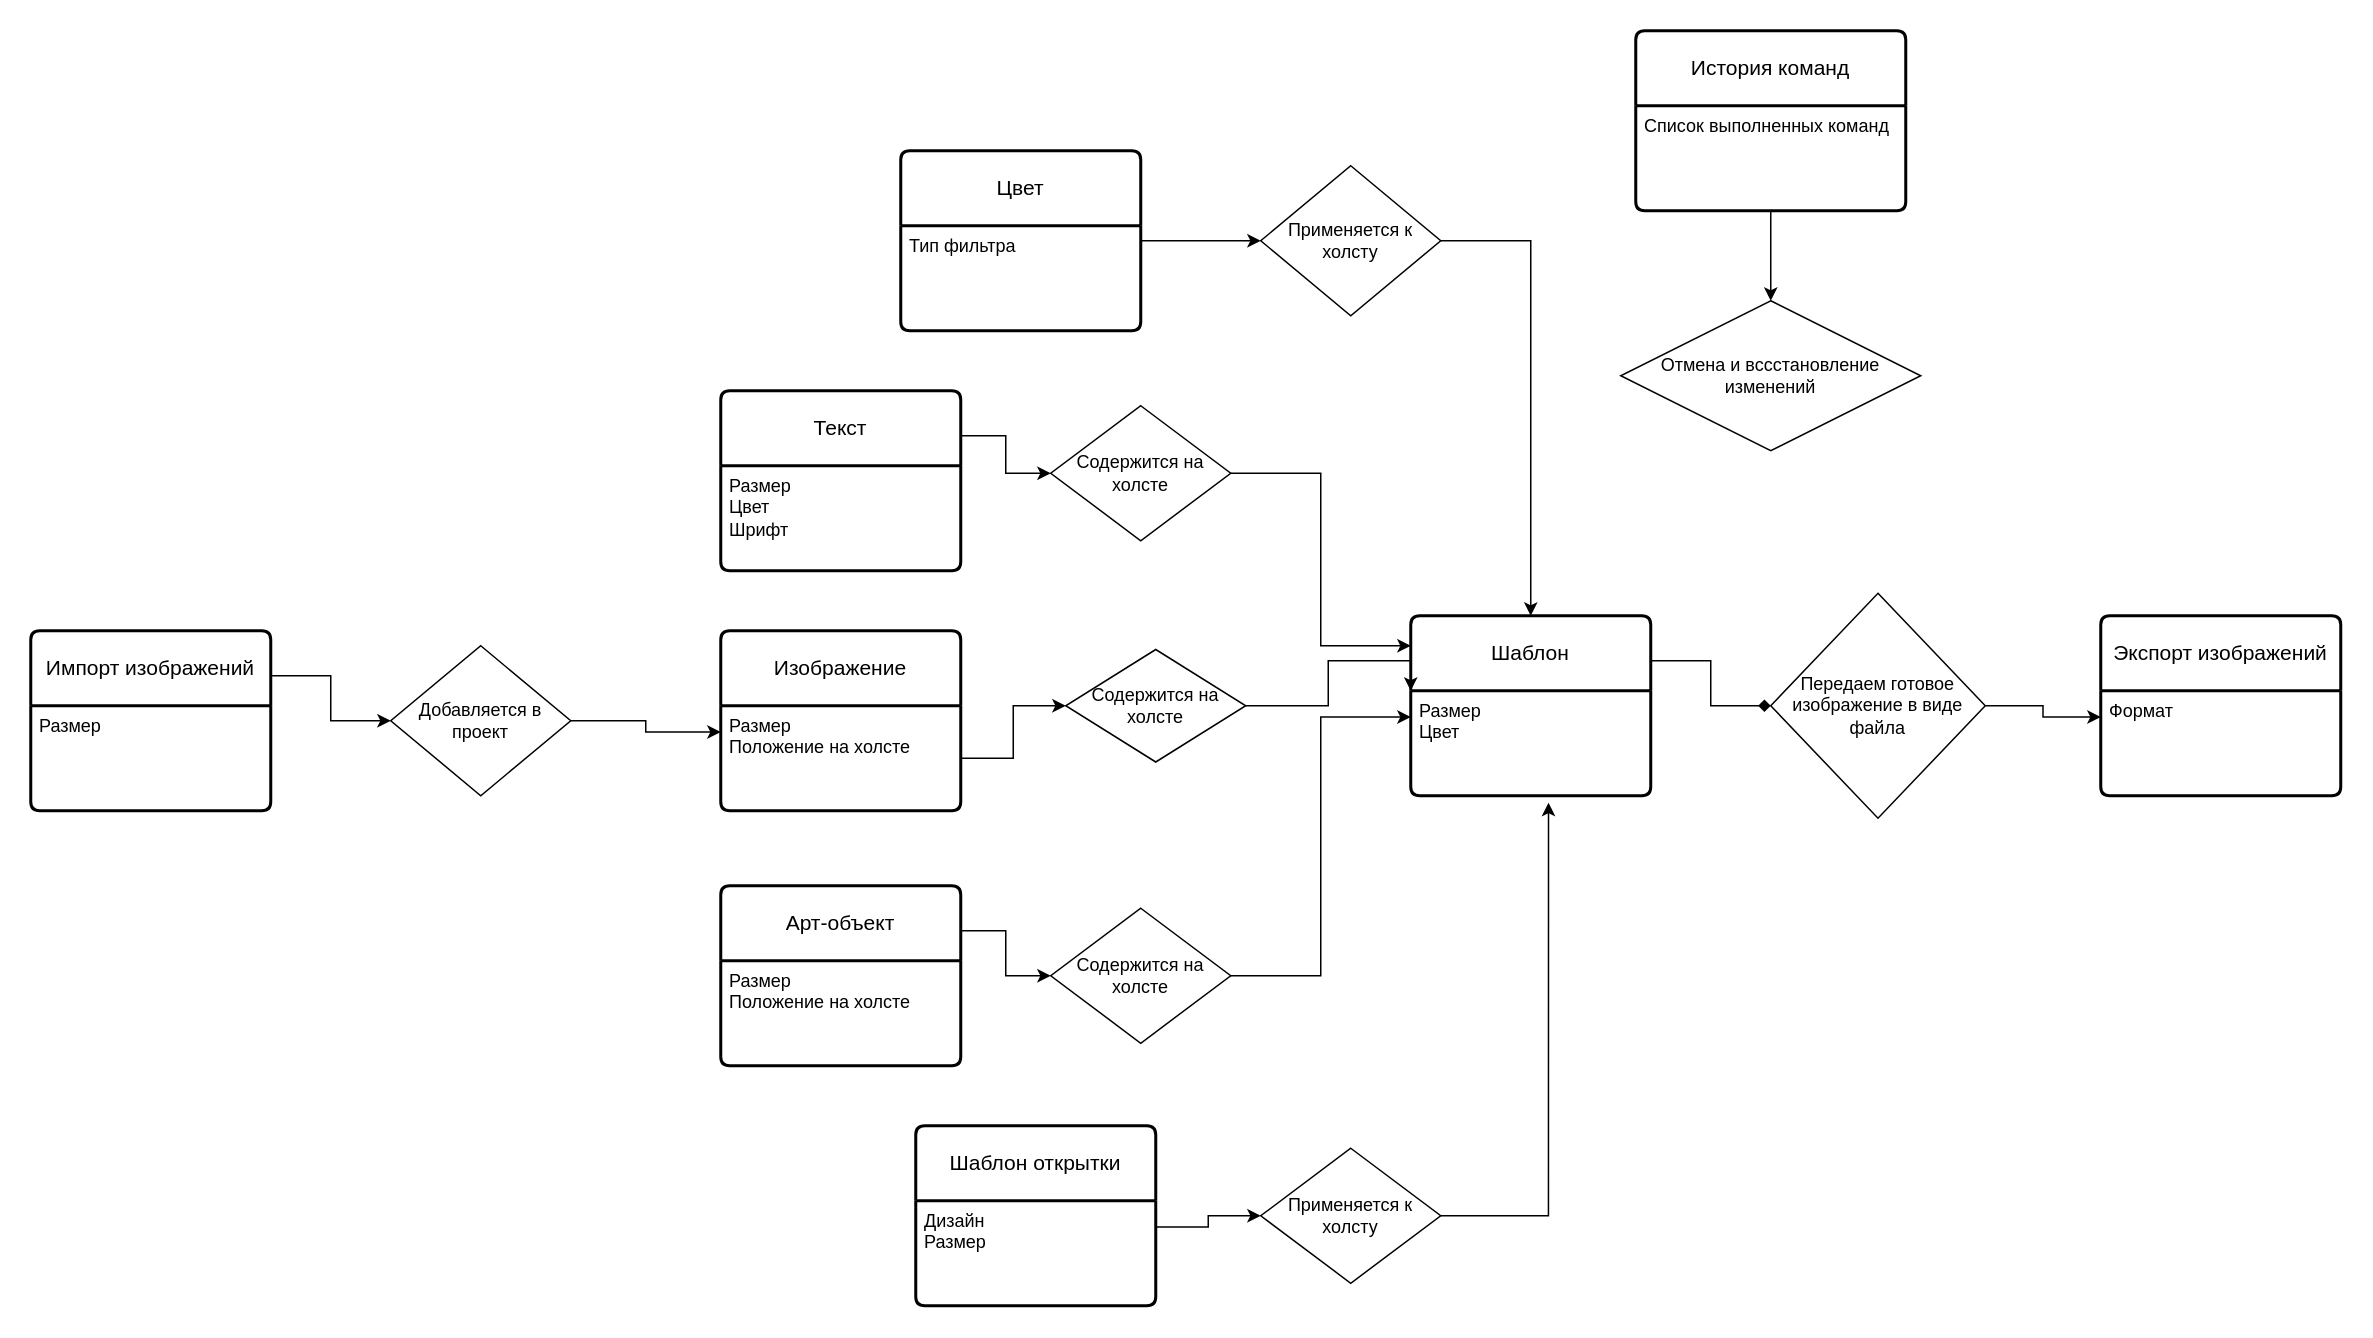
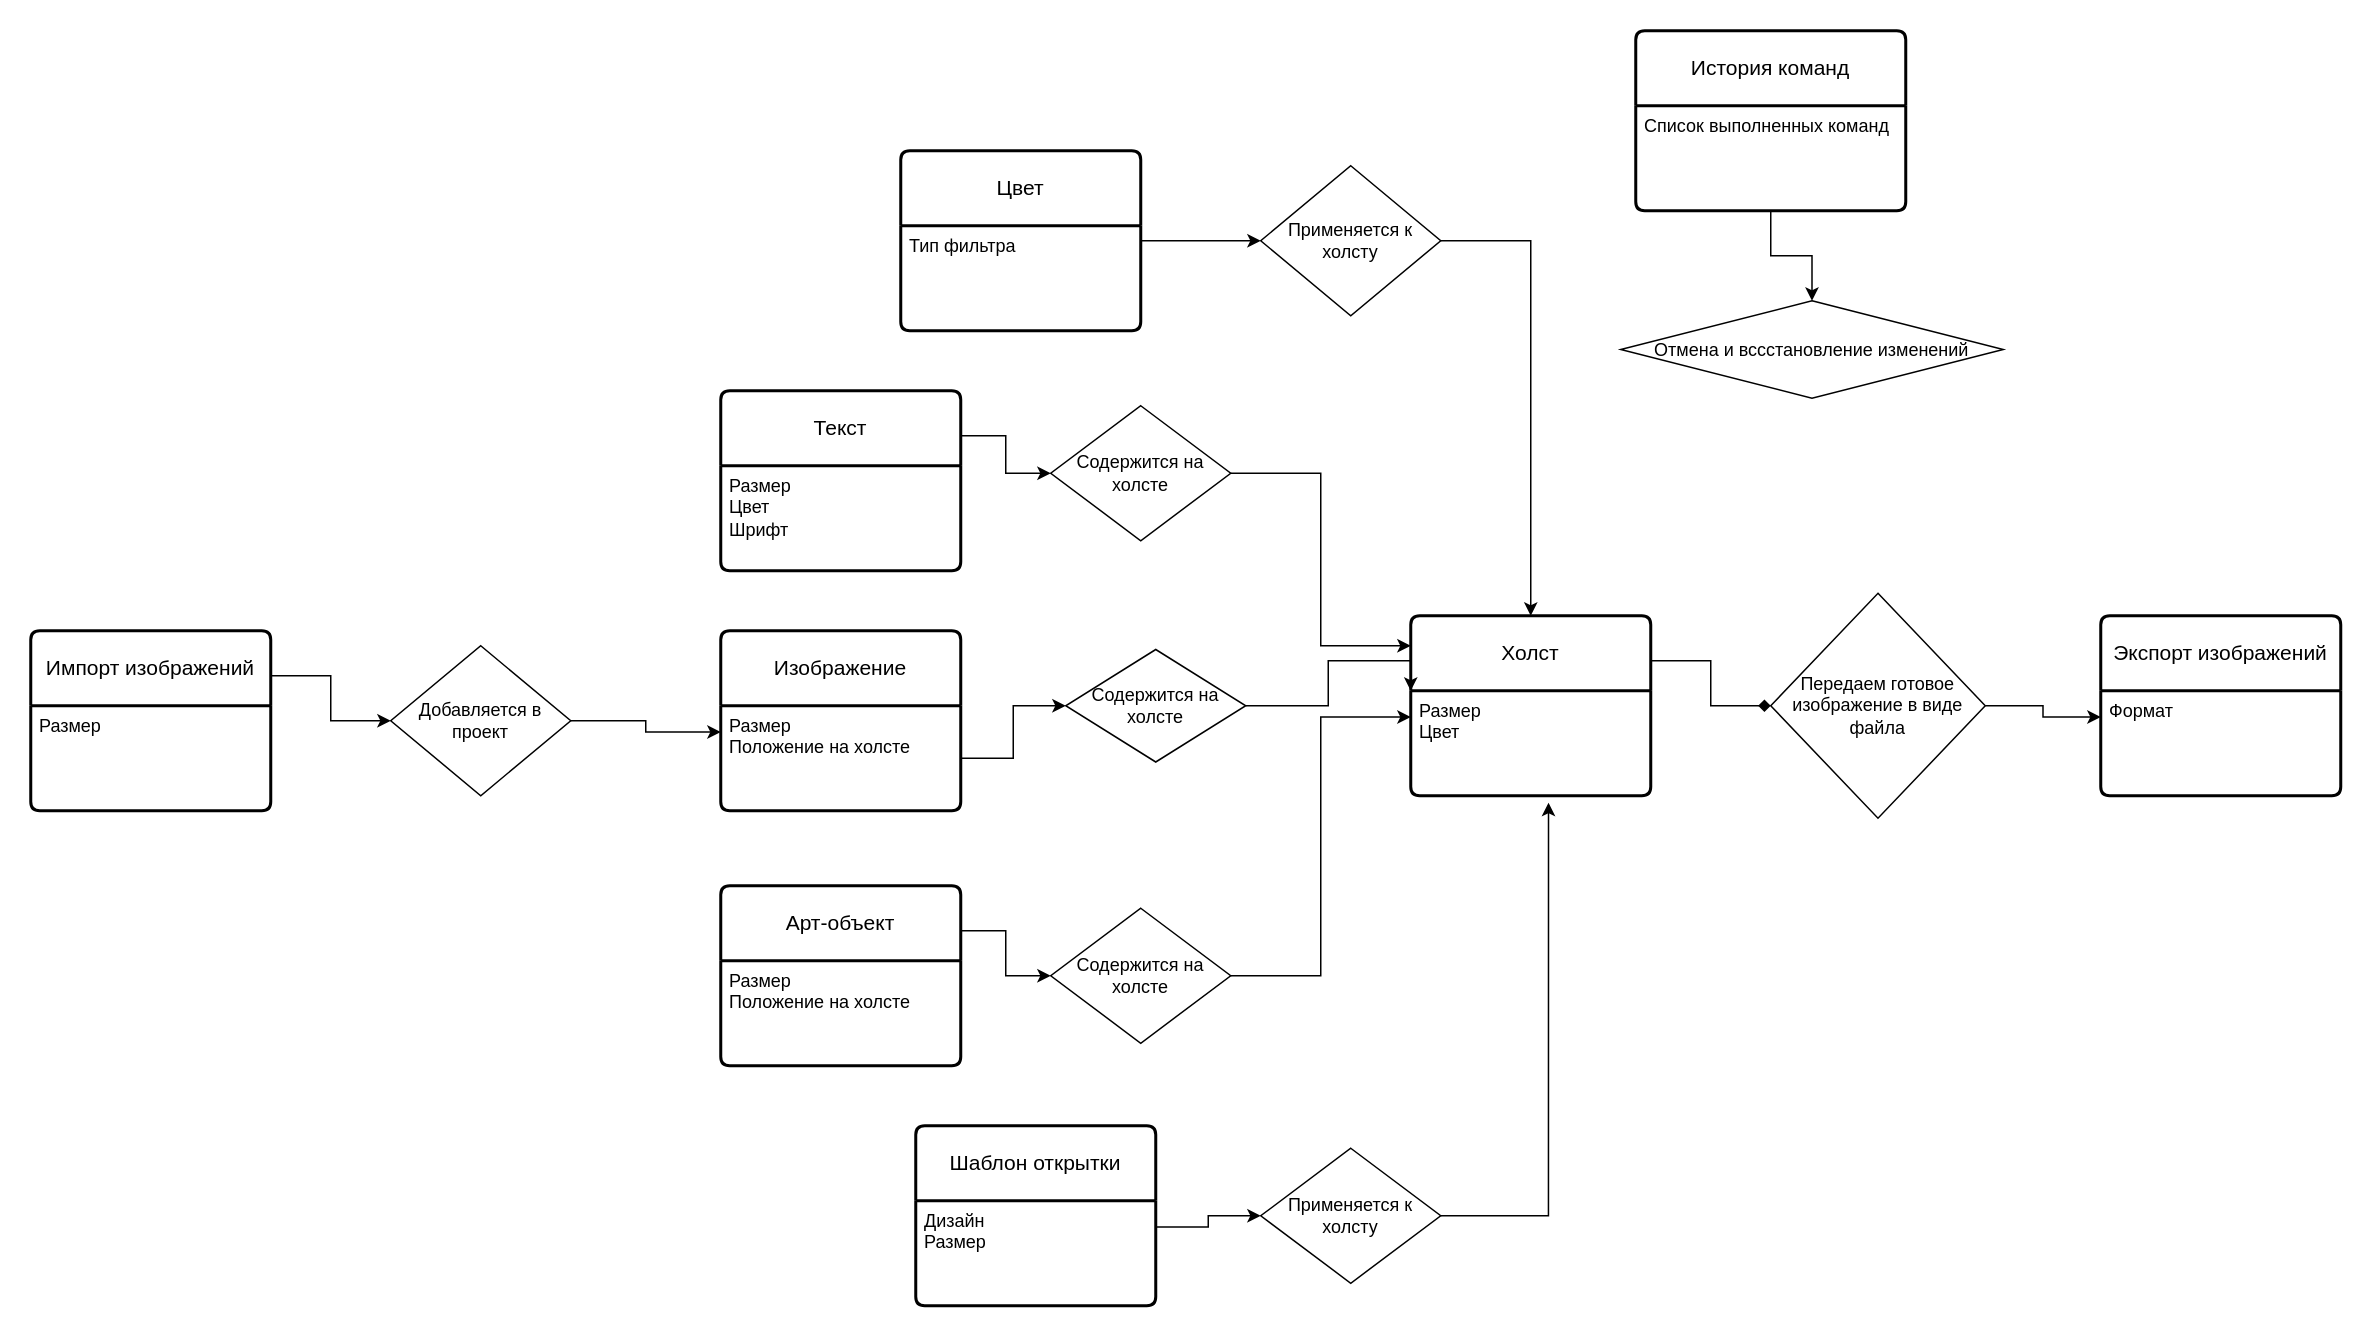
node "Отмена и вссстановление изменений": size 300x150 -> 383x98
node "Шаблон": label "Шаблон" -> "Холст"
